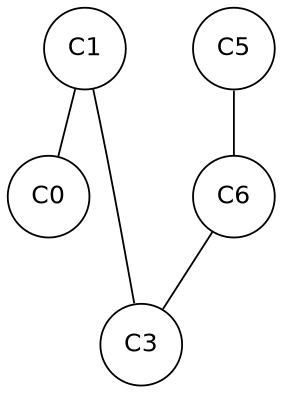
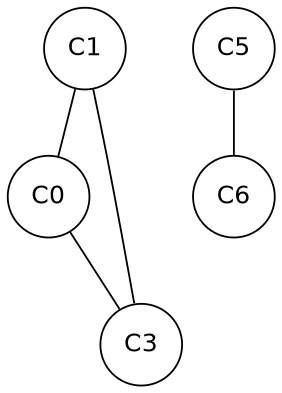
edge "C6" -- "C3": now "C0" -- "C3"
